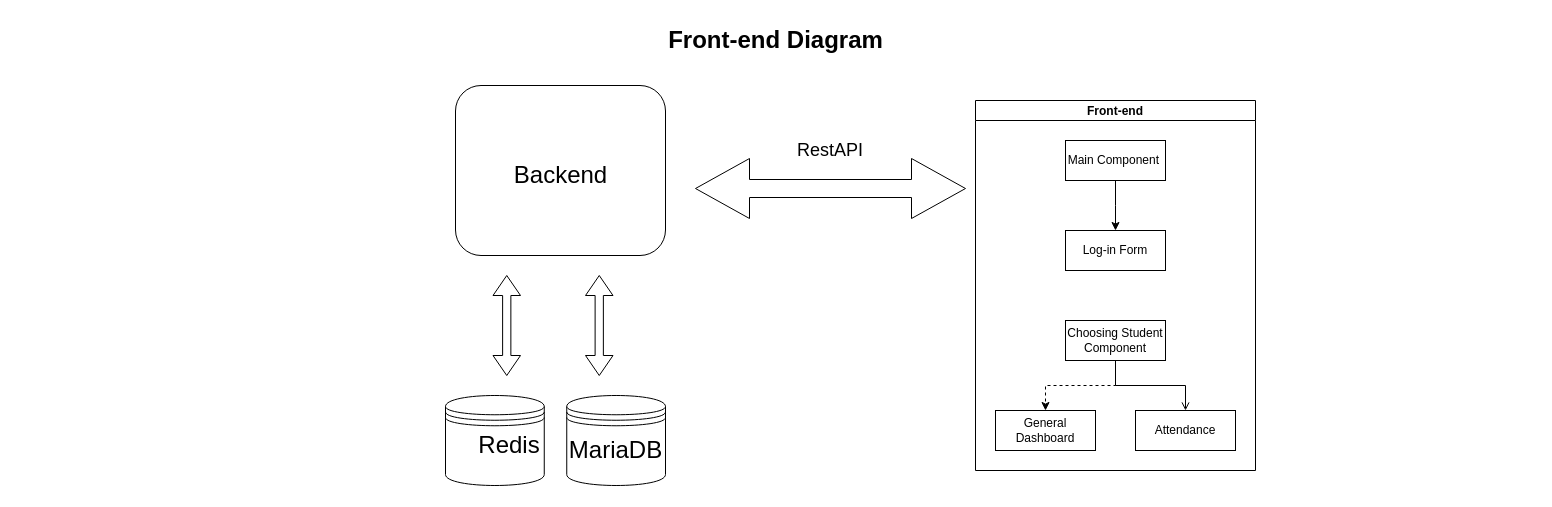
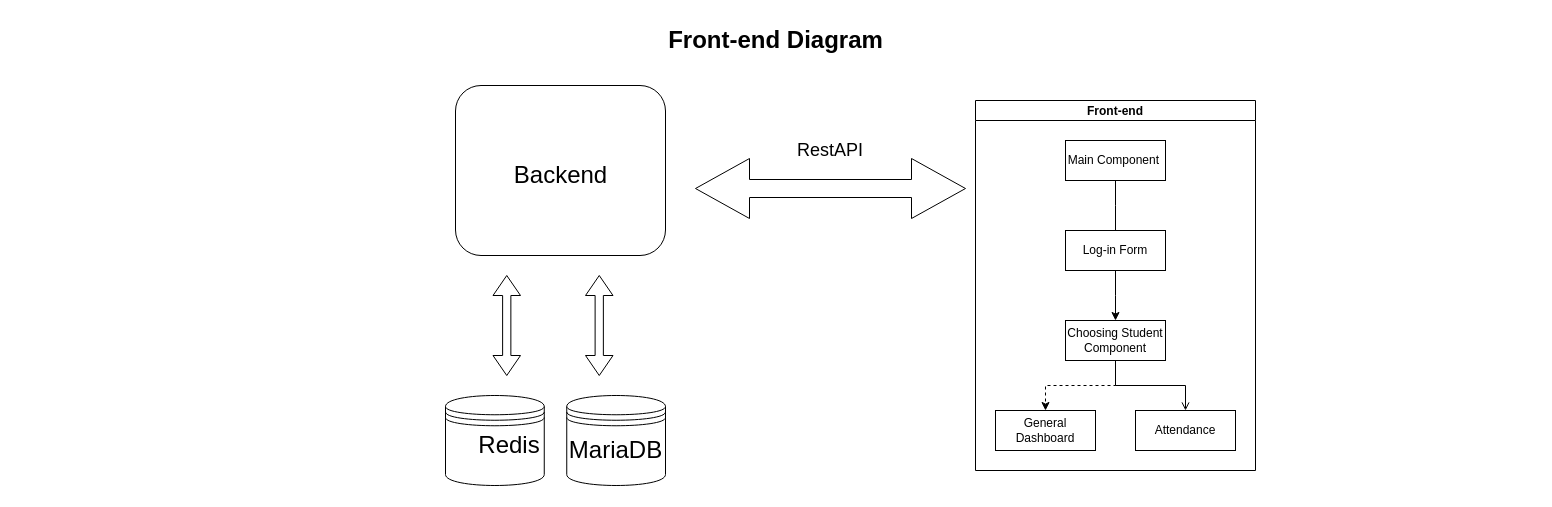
edge "Main Component" -> "Log-in Form": arrowhead classic -> none
edge "Log-in Form" -> "Choosing Student Component": added
